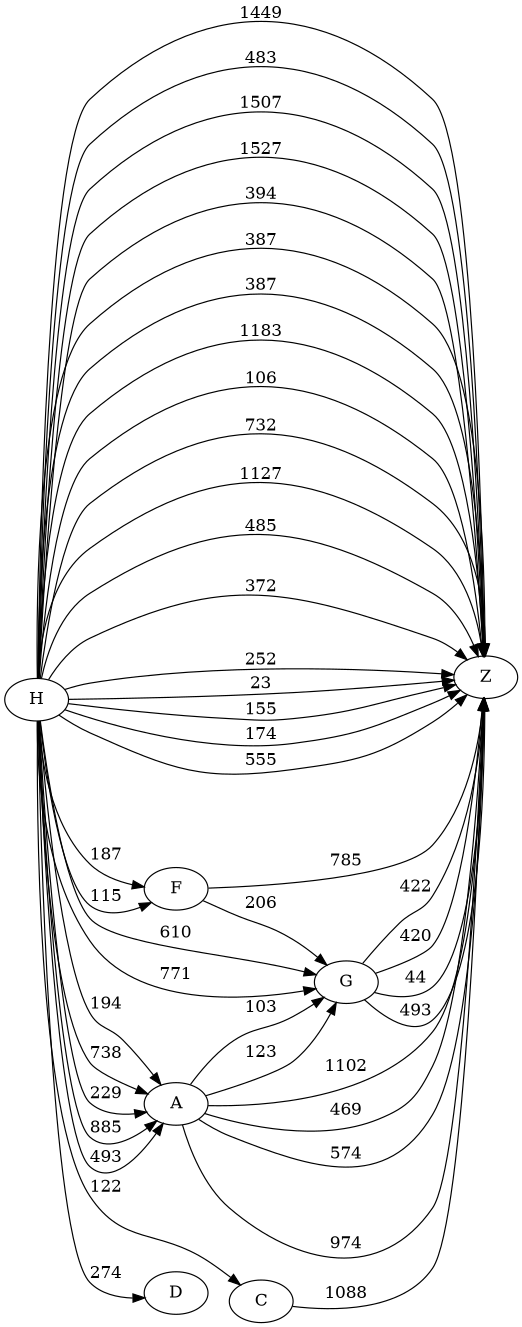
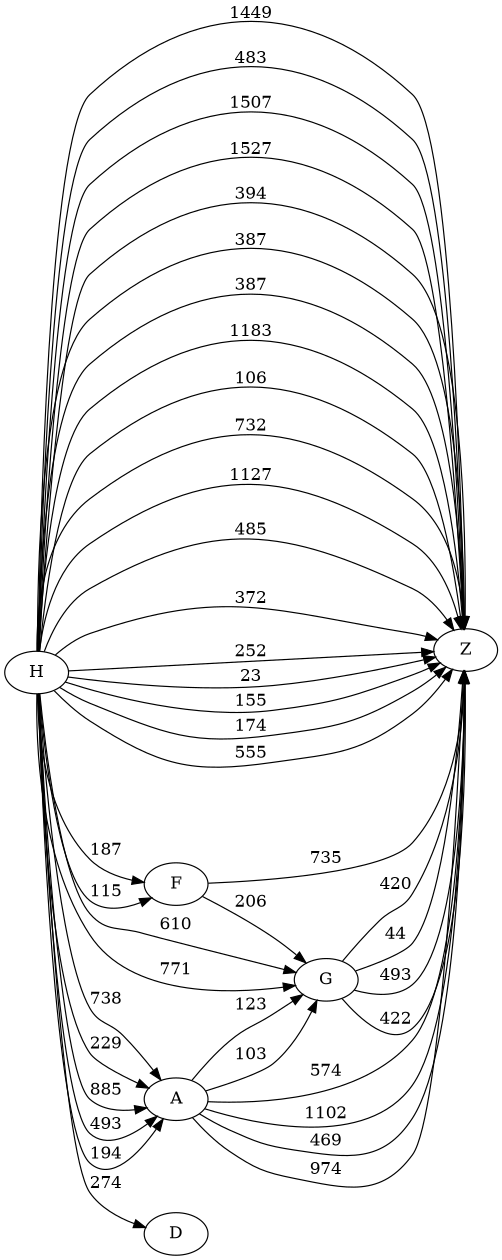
edge "F" -> "Z": label "785" -> "735"
node "C": removed
